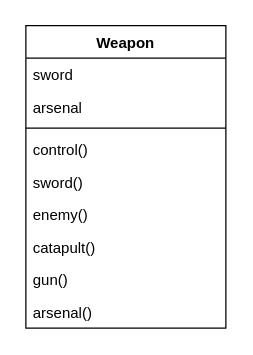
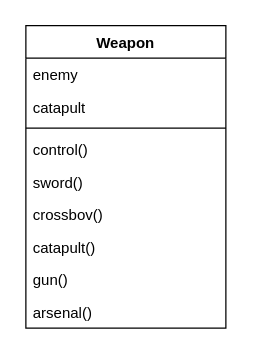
node "sword": label "sword" -> "enemy"
node "arsenal": label "arsenal" -> "catapult"
node "enemy()": label "enemy()" -> "crossbov()"
